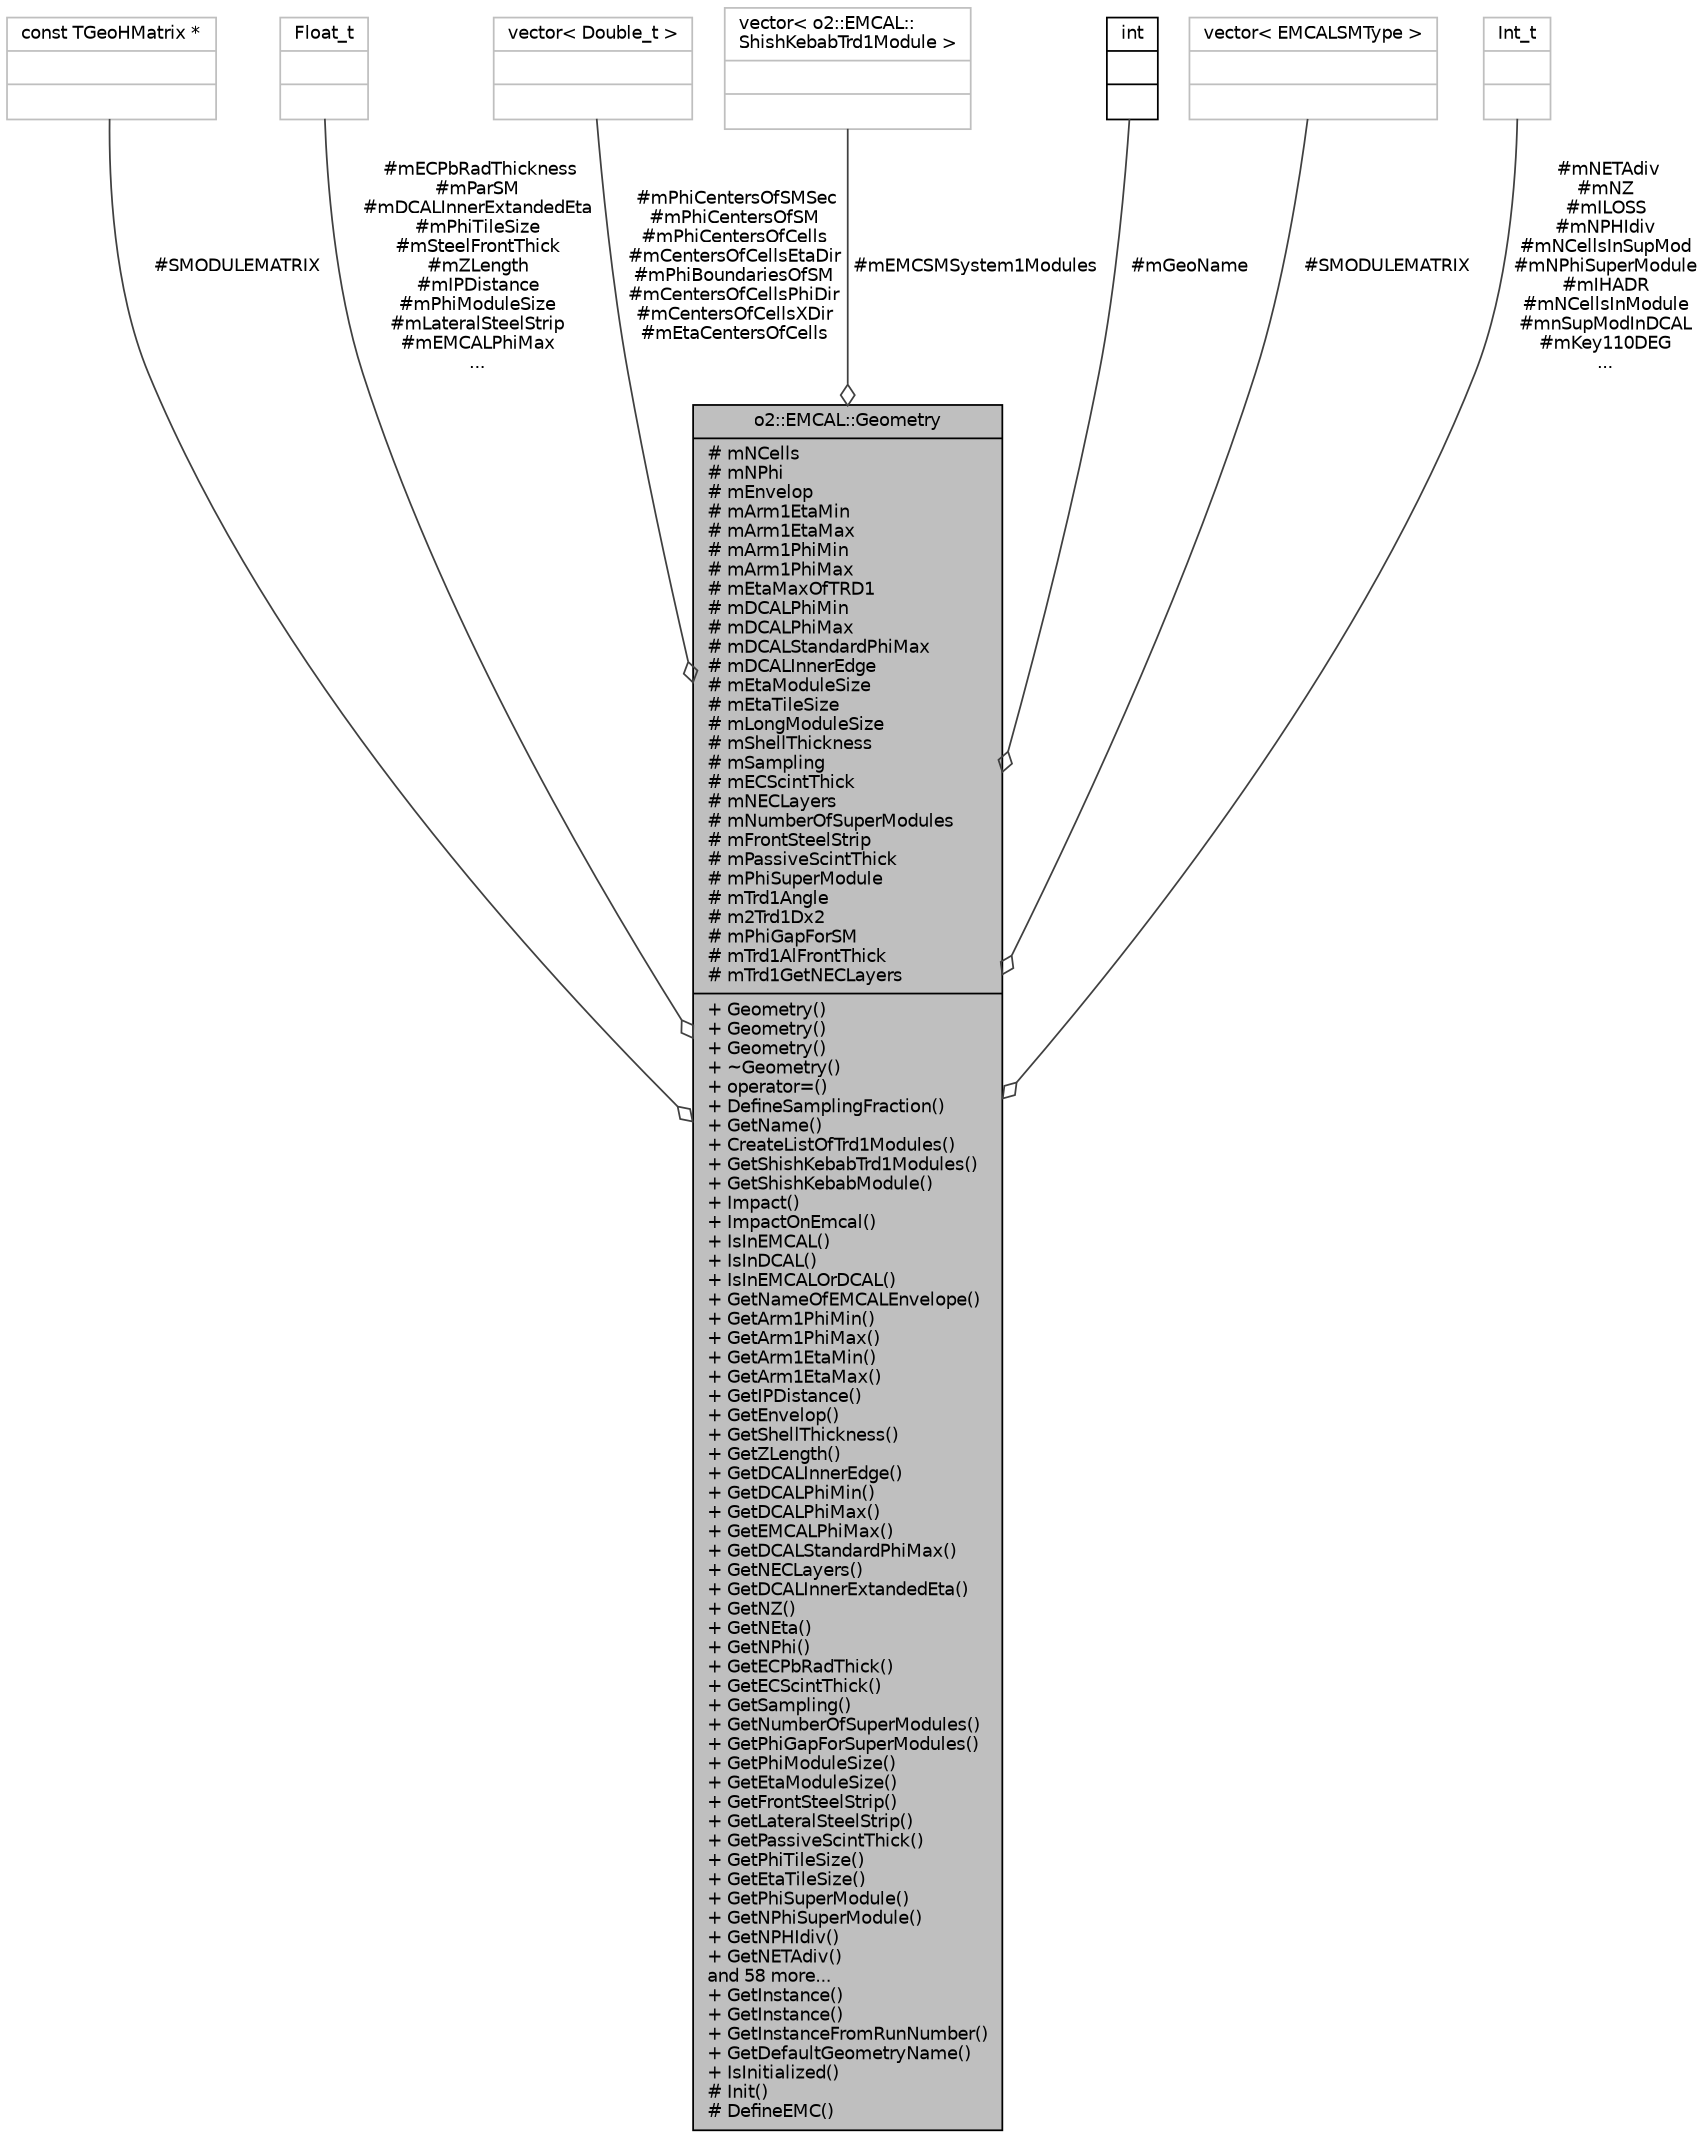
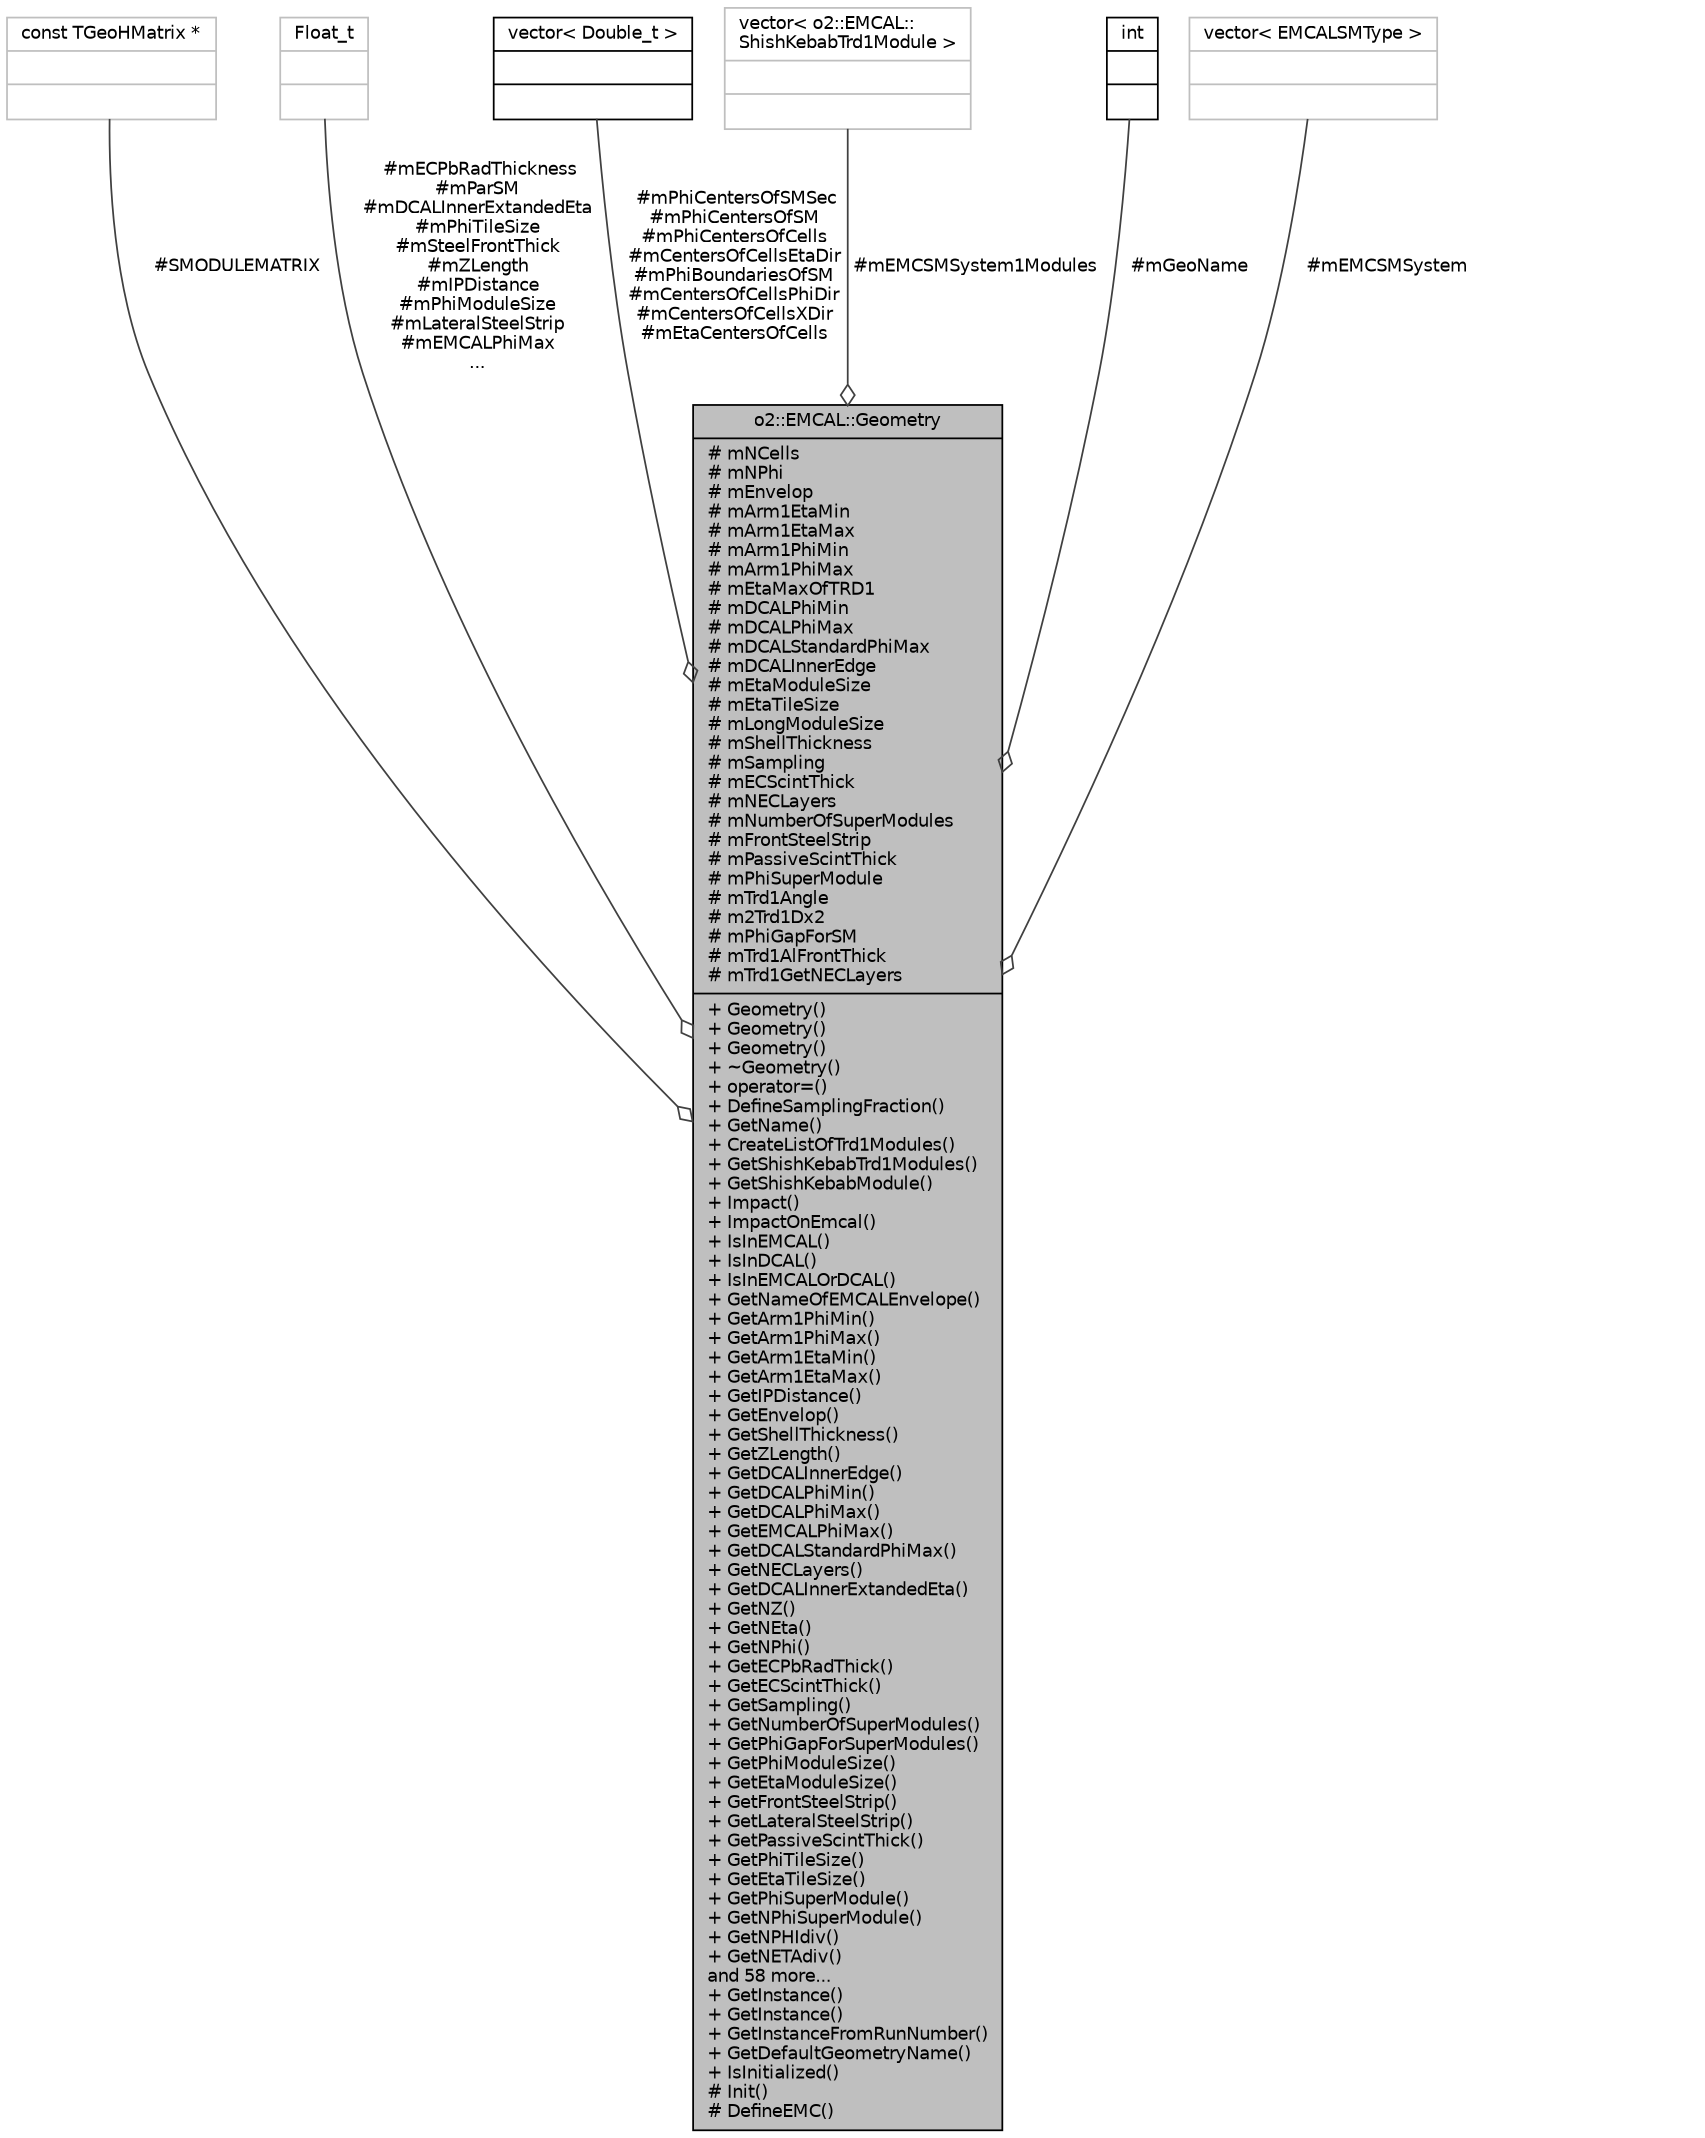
node "vector< Double_t >": color grey75 -> black
node "Int_t": removed
edge "vector< EMCALSMType >" -> "o2::EMCAL::Geometry": label " #SMODULEMATRIX" -> " #mEMCSMSystem"
